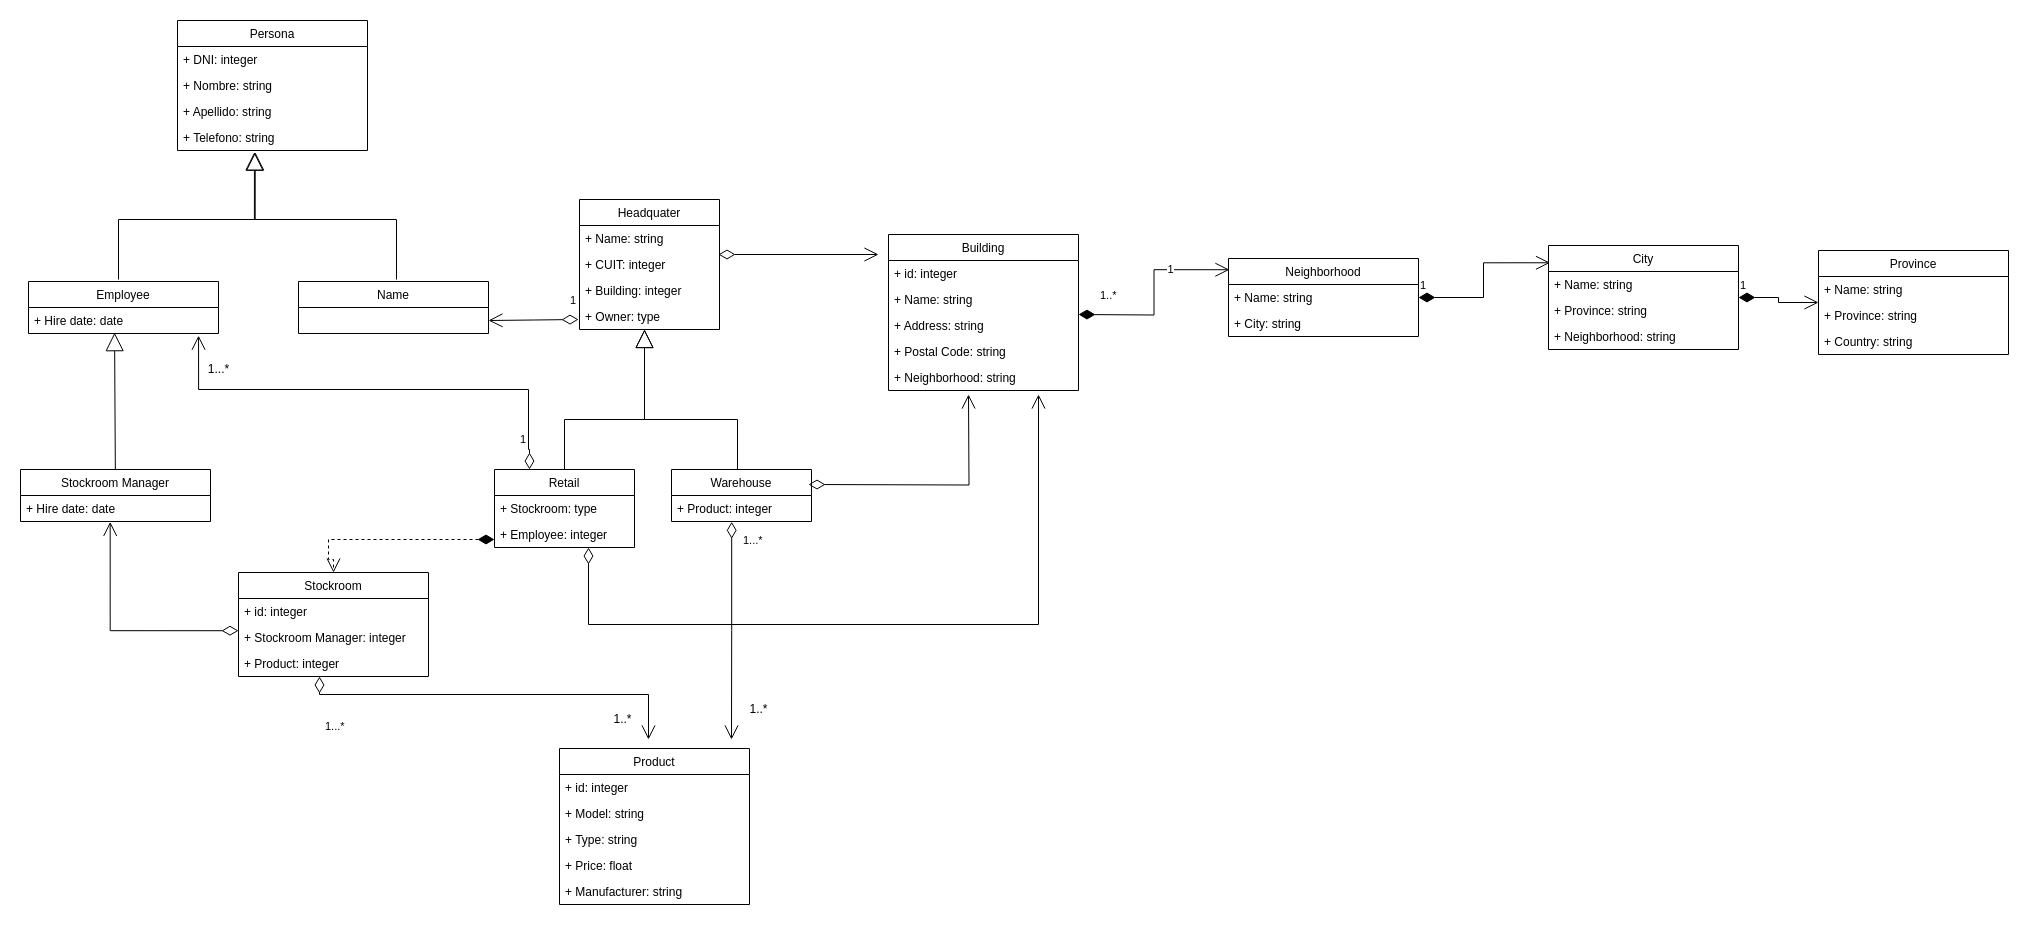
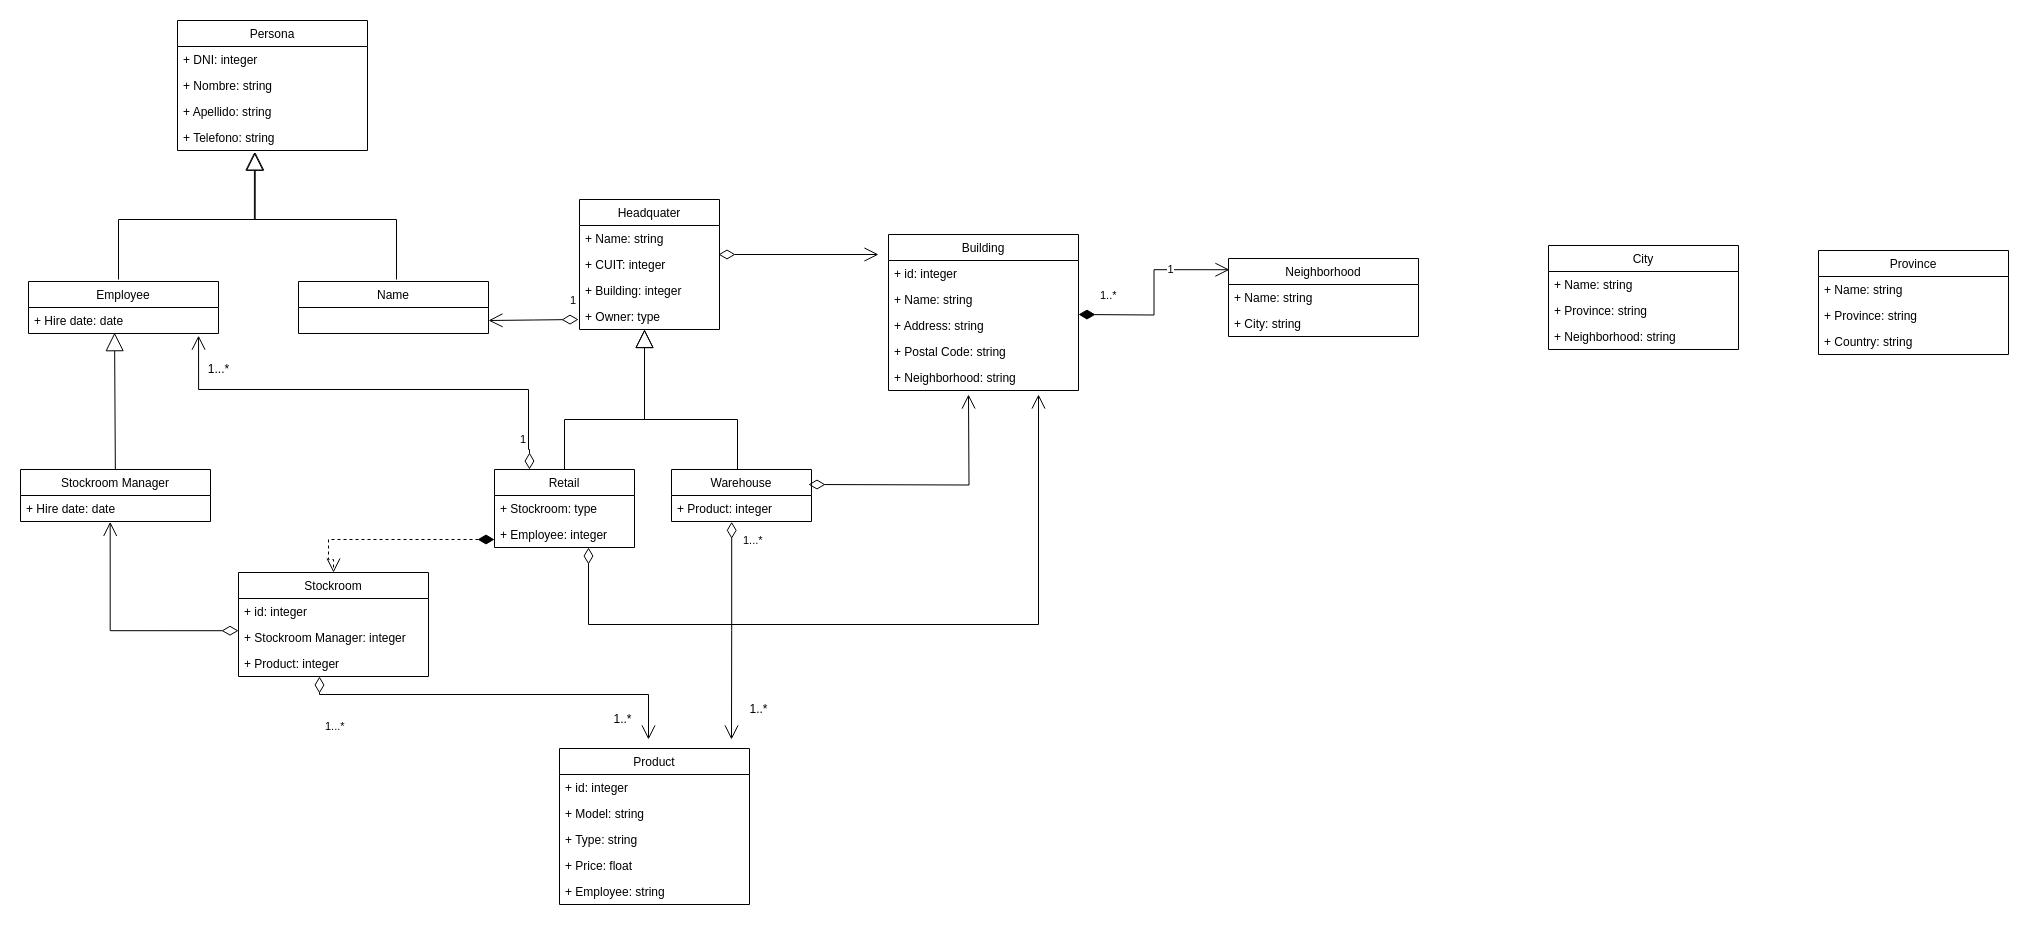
edge "Neighborhood" -- "City": removed, label "1"
edge "City" -- "Province": removed, label "1"
node "+ Manufacturer: string": label "+ Manufacturer: string" -> "+ Employee: string"
